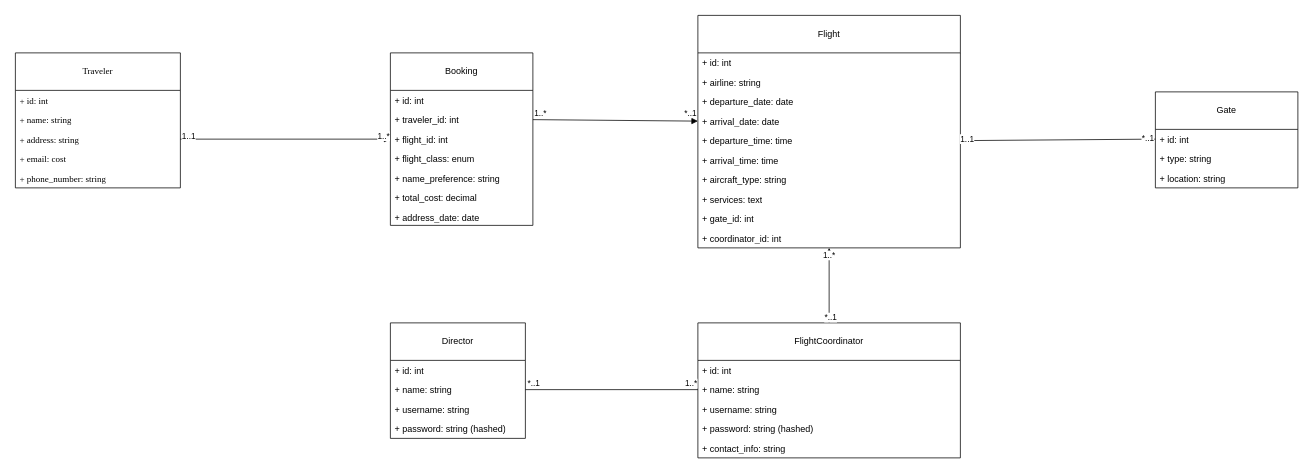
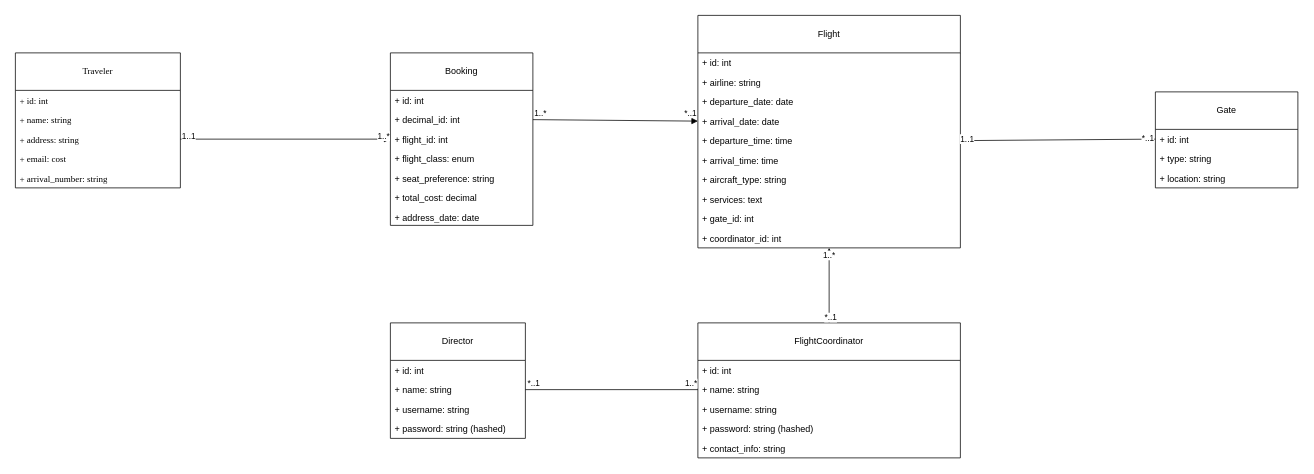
node "+ traveler_id: int": label "+ traveler_id: int" -> "+ decimal_id: int"
node "+ phone_number: string": label "+ phone_number: string" -> "+ arrival_number: string"
node "+ name_preference: string": label "+ name_preference: string" -> "+ seat_preference: string"
